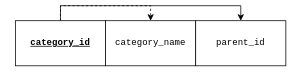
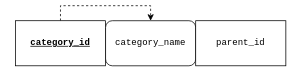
edge "category_id" -> "parent_id": removed
node "category_name": shape rectangle -> rounded rectangle
